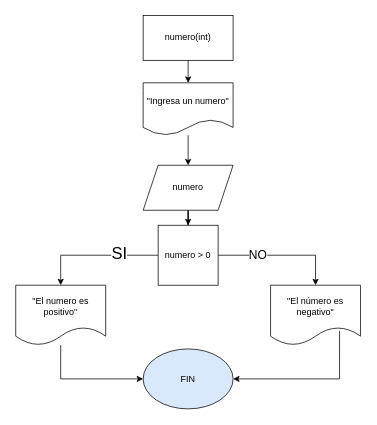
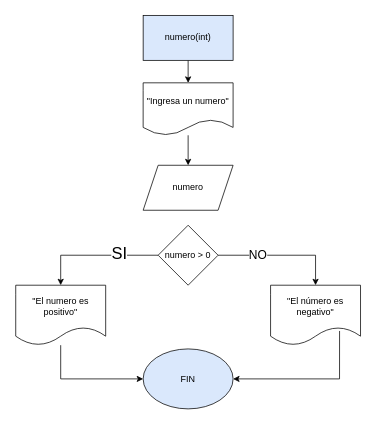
node "numero(int)": fillcolor #ffffff -> #dae8fc
edge "numero" -> "numero > 0": removed
node "numero > 0": shape rectangle -> diamond
